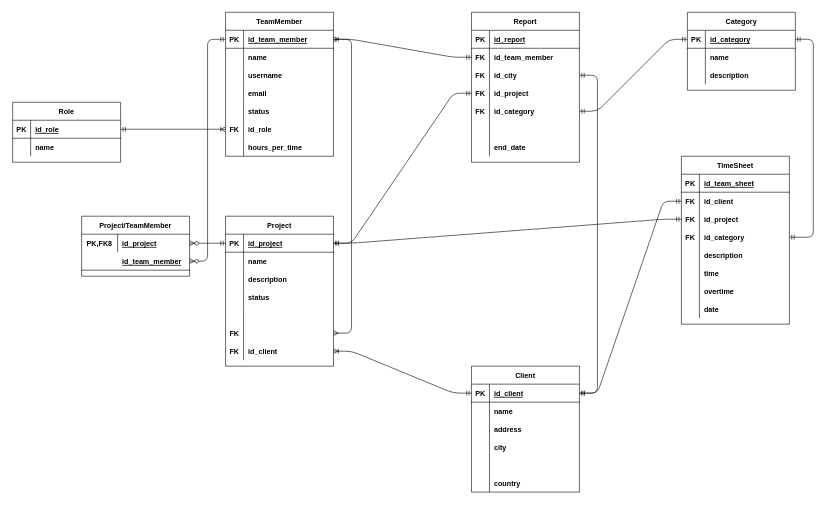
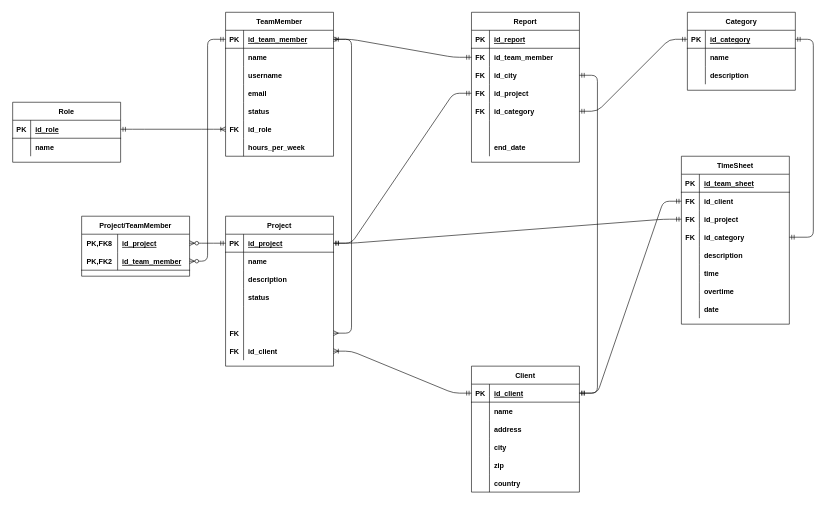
node "hours_per_time": label "hours_per_time" -> "hours_per_week"
node "PK,FK2": added
node "zip": added
